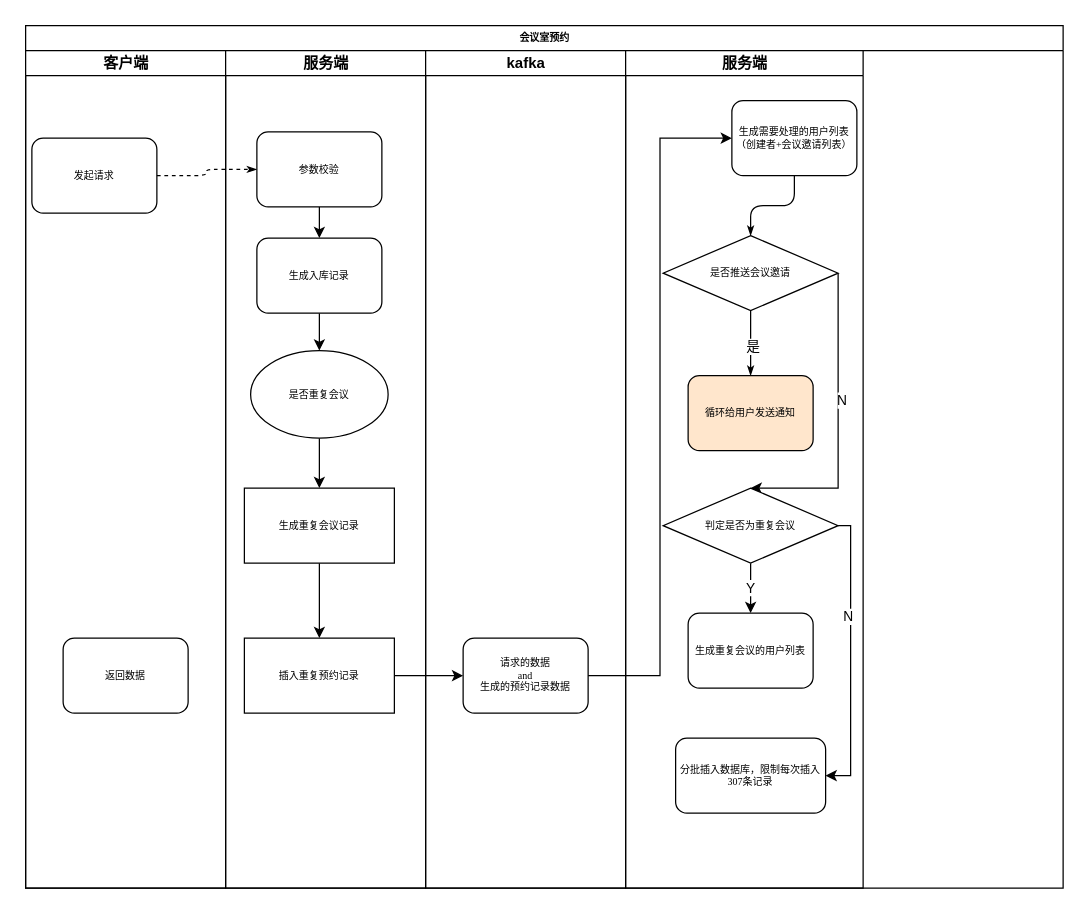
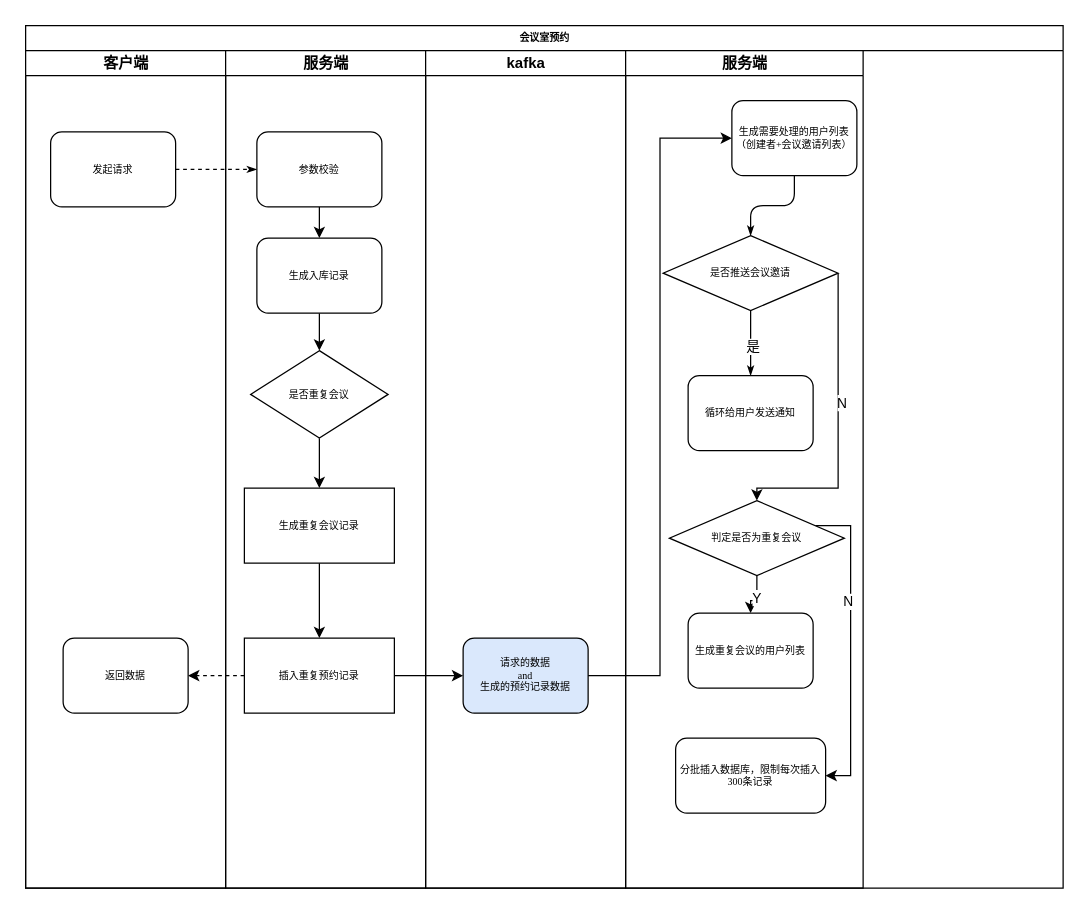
node "发起请求": moved (94, 176) -> (113, 169)
node "是否重复会议": shape ellipse -> diamond
node "循环给用户发送通知": fillcolor #ffe6cc -> #ffffff
node "判定是否为重复会议": moved (751, 526) -> (757, 538)
edge "插入重复预约记录" -> "返回数据": added
node "请求的数据 and 生成的预约记录数据": fillcolor #ffffff -> #dae8fc
node "分批插入数据库，限制每次插入307条记录": label "分批插入数据库，限制每次插入307条记录" -> "分批插入数据库，限制每次插入300条记录"
